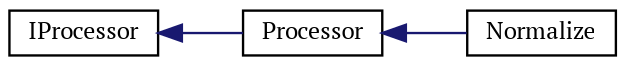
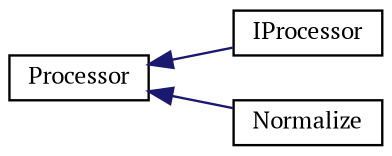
edge "Processor" -> "IProcessor": reversed
